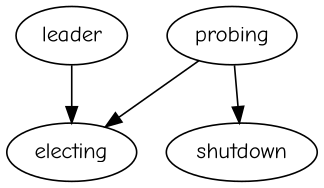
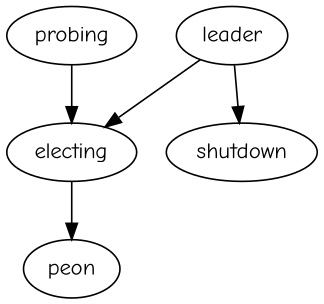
edge "probing" -> "shutdown": now "leader" -> "shutdown"
node "peon": added
